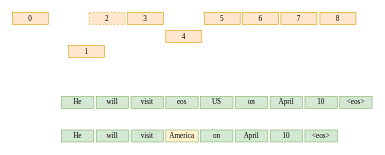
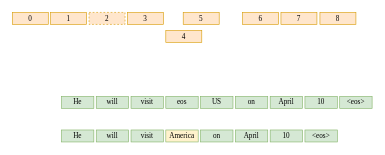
node "5": moved (222, 18) -> (201, 18)
node "1": moved (87, 51) -> (69, 18)
